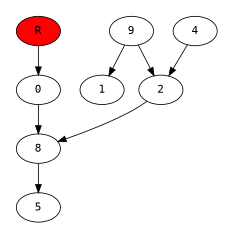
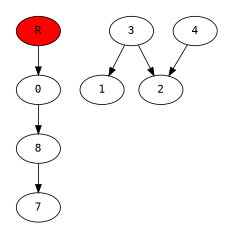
node "9": label "9" -> "3"
edge "2" -> "8": removed
node "5": label "5" -> "7"
